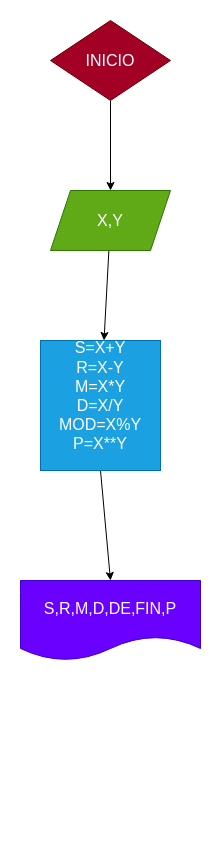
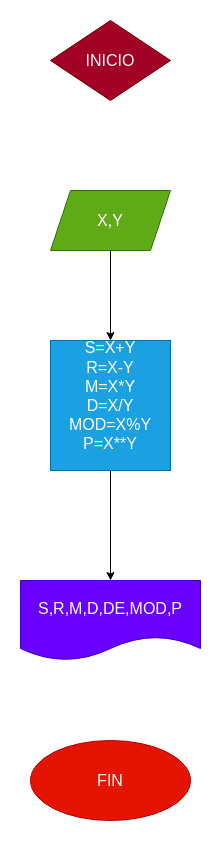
edge "INICIO" -> "X,Y": removed
node "S=X+Y R=X-Y M=X*Y D=X/Y MOD=X%Y P=X**Y": moved (101, 406) -> (111, 406)
node "S,R,M,D,DE,FIN,P": label "S,R,M,D,DE,FIN,P" -> "S,R,M,D,DE,MOD,P"
node "FIN": added
